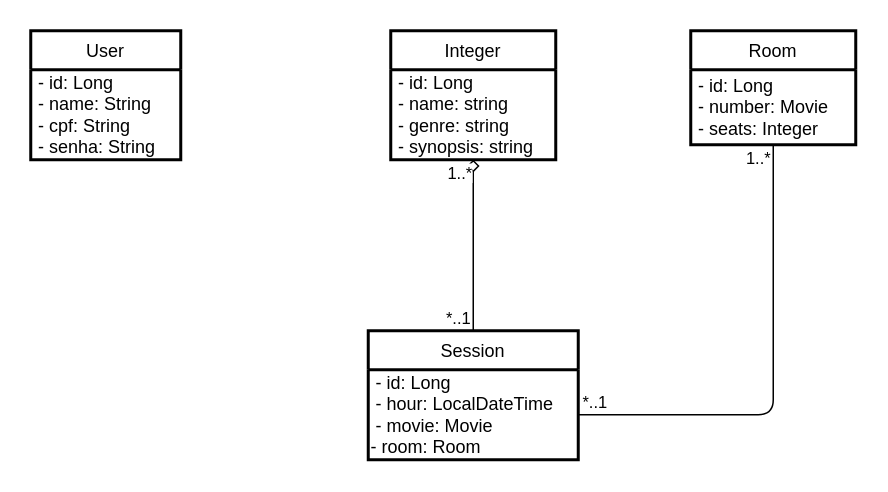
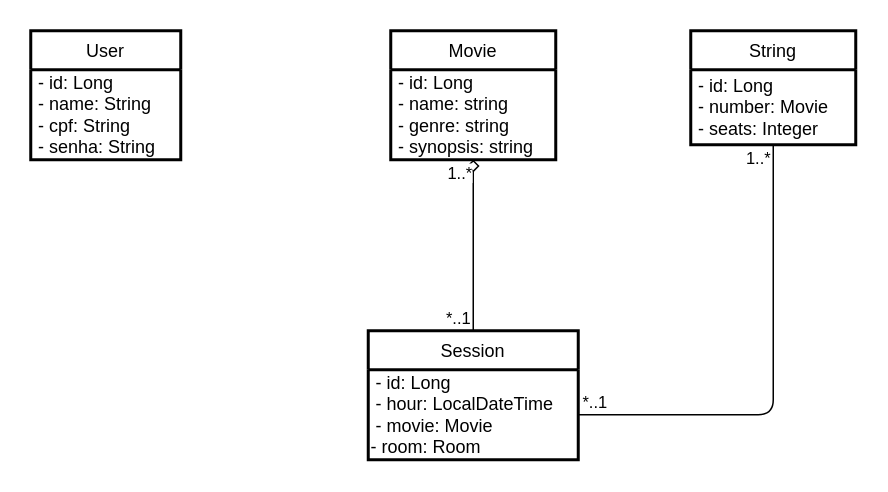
node "Integer": label "Integer" -> "Movie"
node "Room": label "Room" -> "String"
